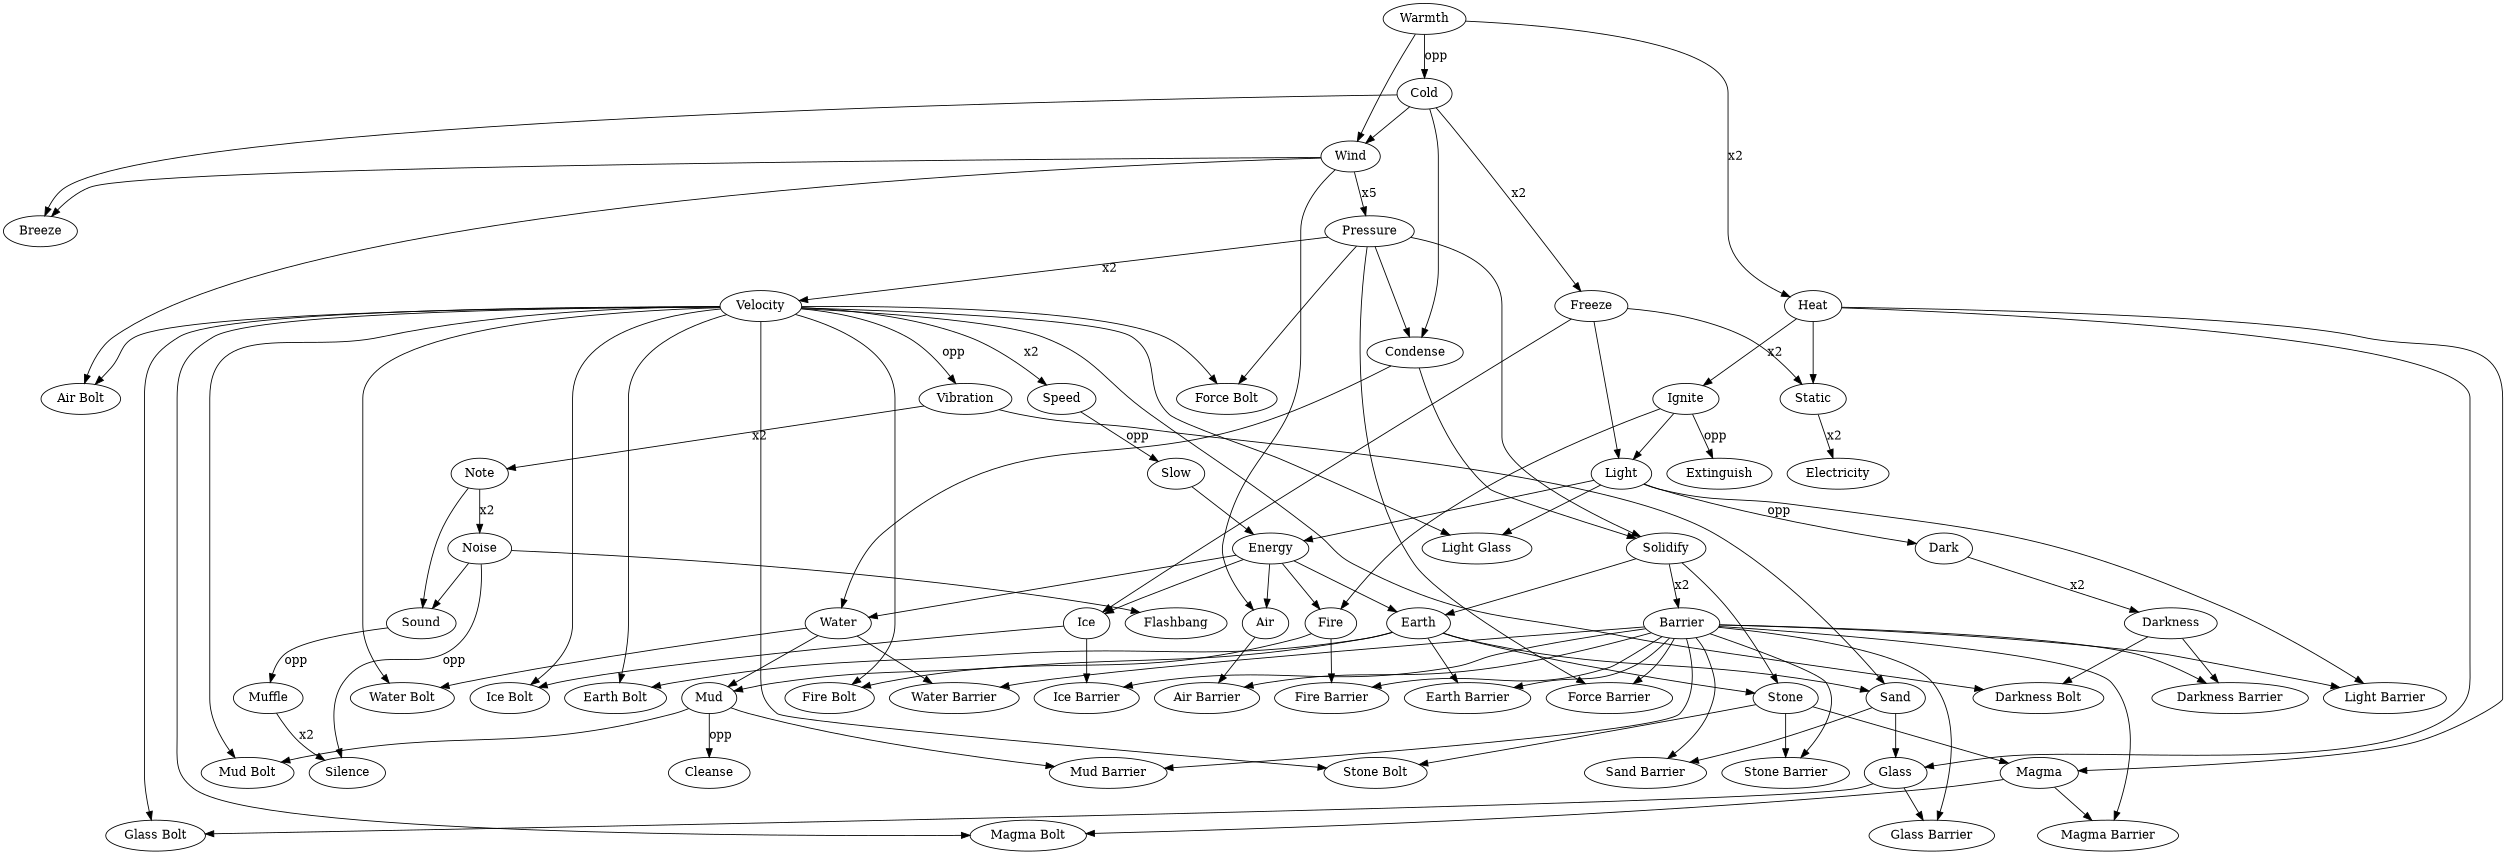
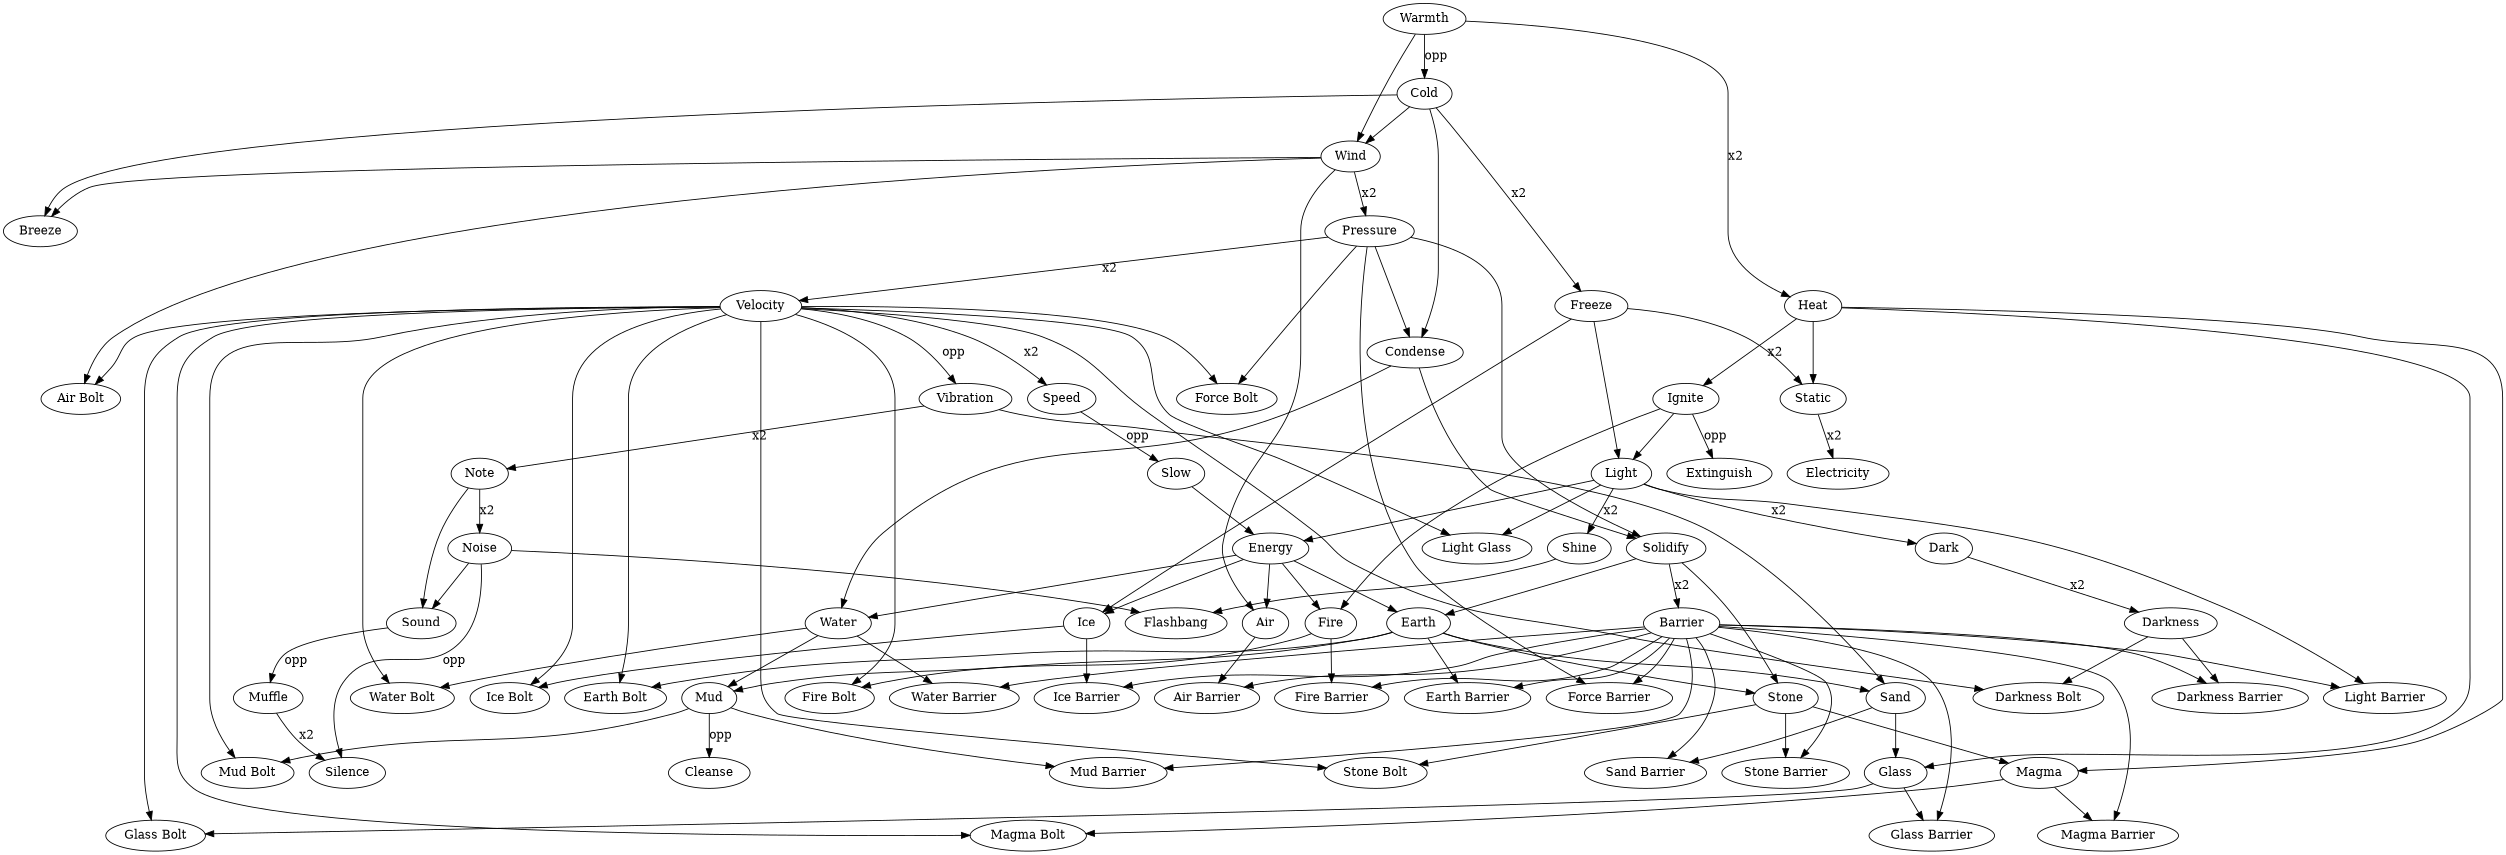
edge "Wind" -> "Pressure": label "x5" -> "x2"
edge "Light" -> "Dark": label "opp" -> "x2"
node "Shine": added
